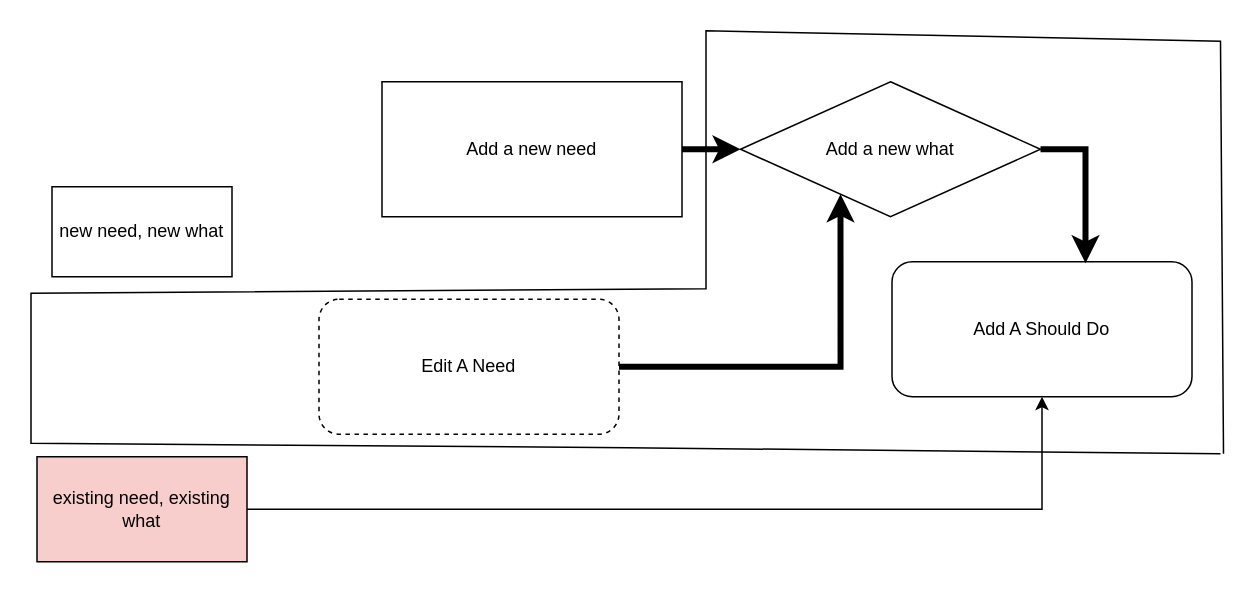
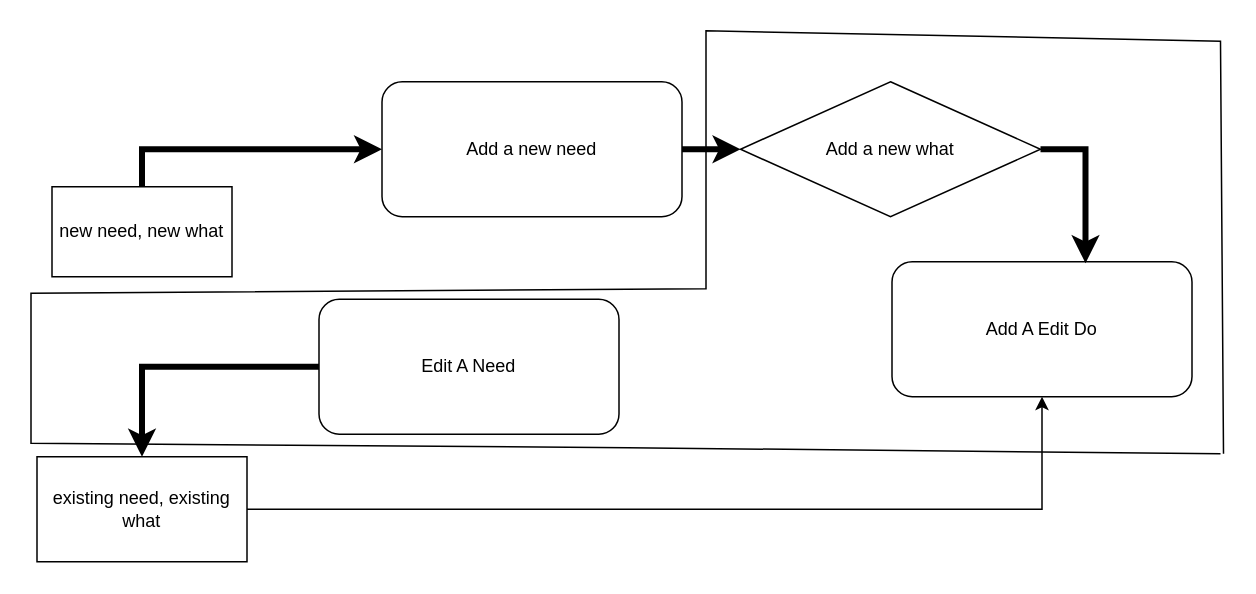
edge "new need, new what" -> "Add a new need": added
node "Add a new need": shape rectangle -> rounded rectangle
node "Add A Should Do": label "Add A Should Do" -> "Add A Edit Do"
node "Edit A Need": style dashed -> solid
edge "Edit A Need" -> "Add a new what": now "Edit A Need" -> "existing need, existing what"
node "existing need, existing what": fillcolor #f8cecc -> #ffffff
